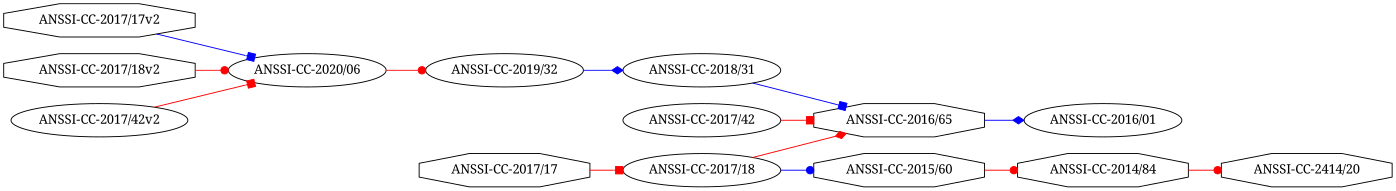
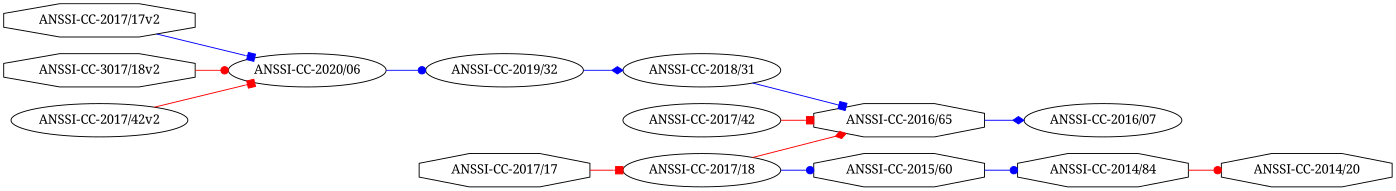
node "ANSSI-CC-2017/18v2": label "ANSSI-CC-2017/18v2" -> "ANSSI-CC-3017/18v2"
edge "ANSSI-CC-2020/06" -> "ANSSI-CC-2019/32": color red -> blue
node "ANSSI-CC-2016/01": label "ANSSI-CC-2016/01" -> "ANSSI-CC-2016/07"
edge "ANSSI-CC-2015/60" -> "ANSSI-CC-2014/84": color red -> blue
node "ANSSI-CC-2414/20": label "ANSSI-CC-2414/20" -> "ANSSI-CC-2014/20"
